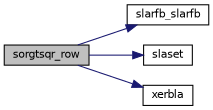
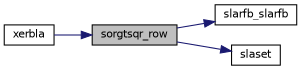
edge "sorgtsqr_row" -> "xerbla": reversed
